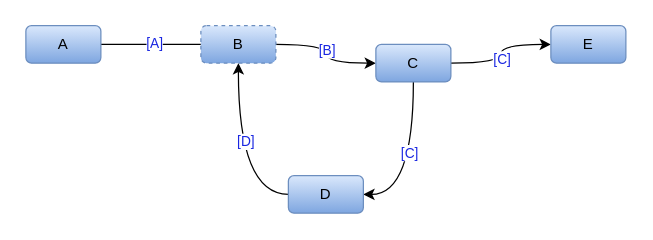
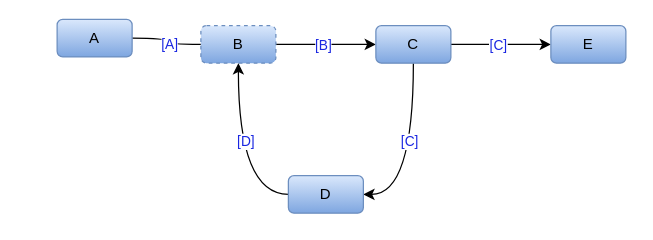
node "A": moved (63, 44) -> (94, 38)
node "C": moved (413, 63) -> (413, 44)
